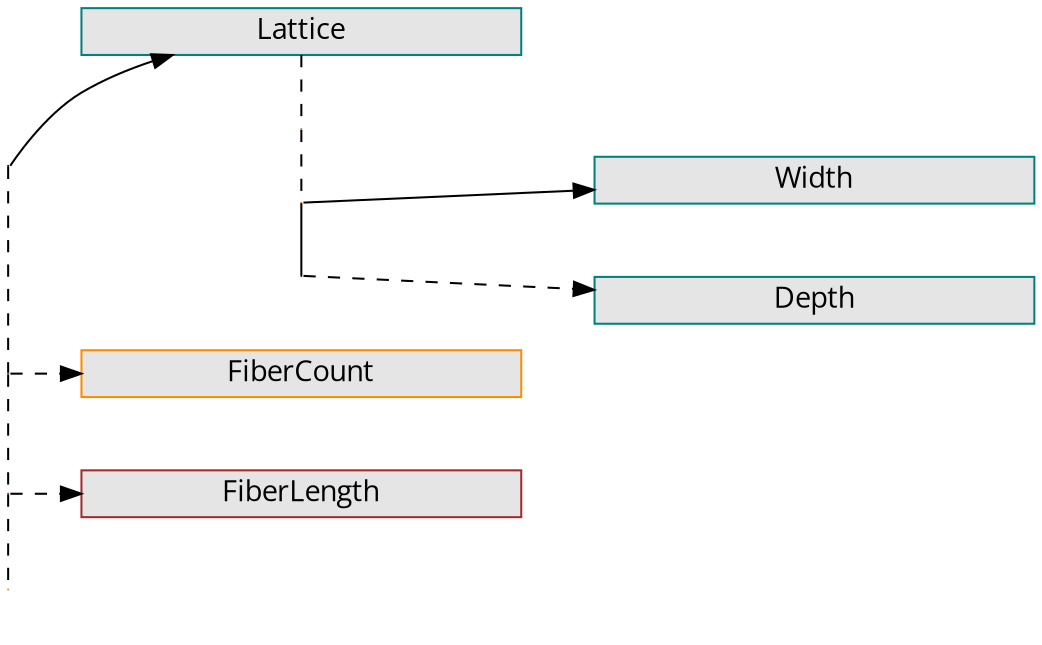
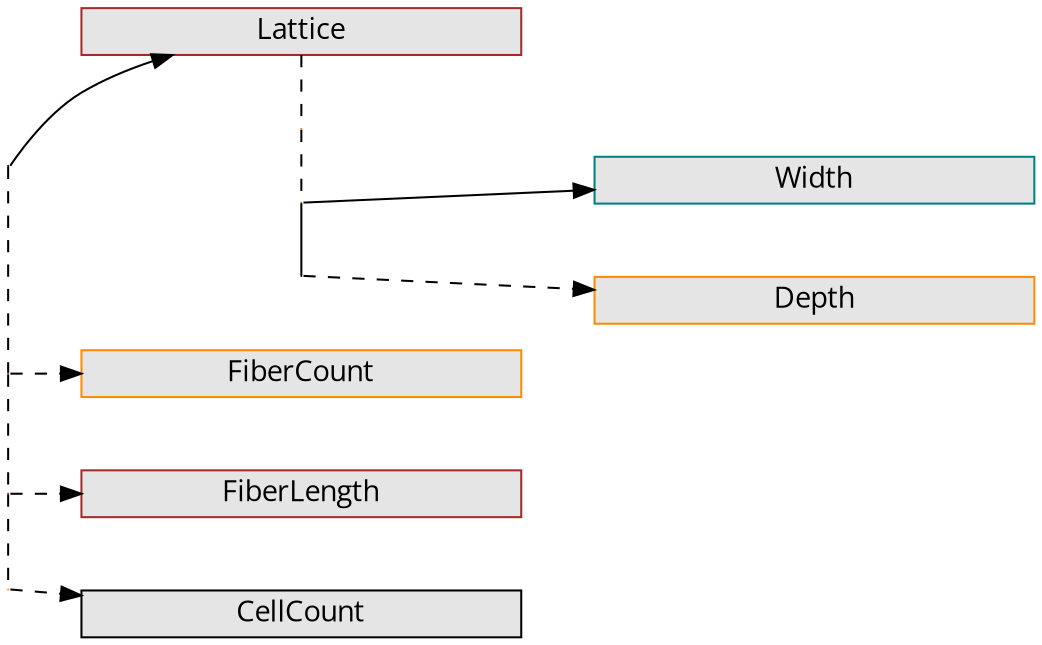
node "Lattice": color teal -> brown
node "Depth": color teal -> darkorange
node "CellCount": added
